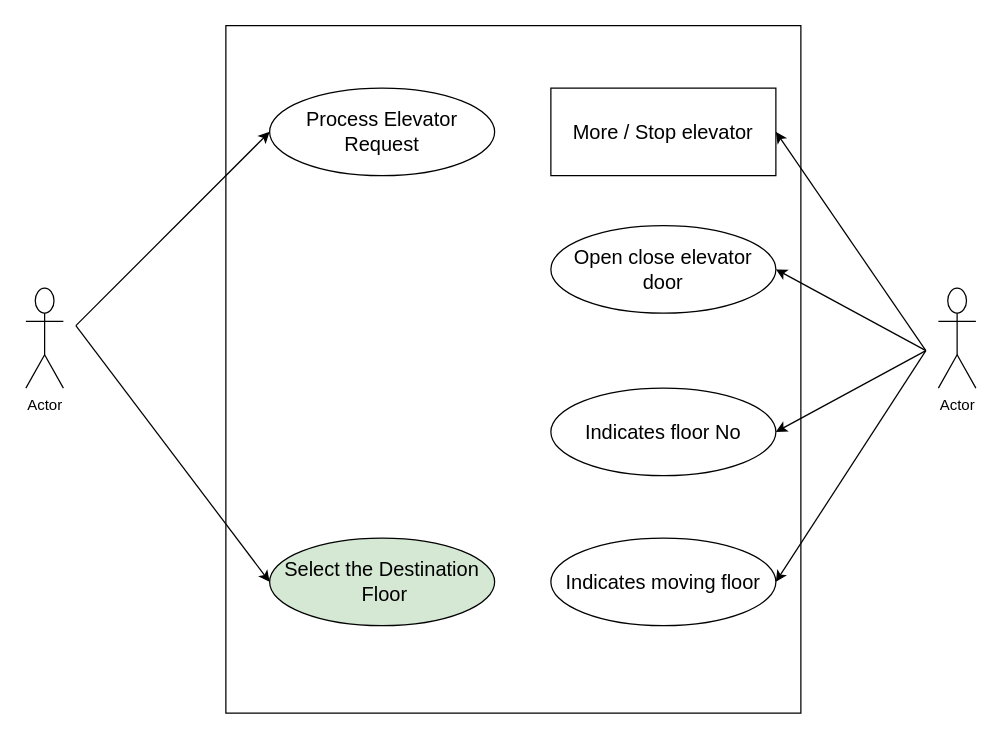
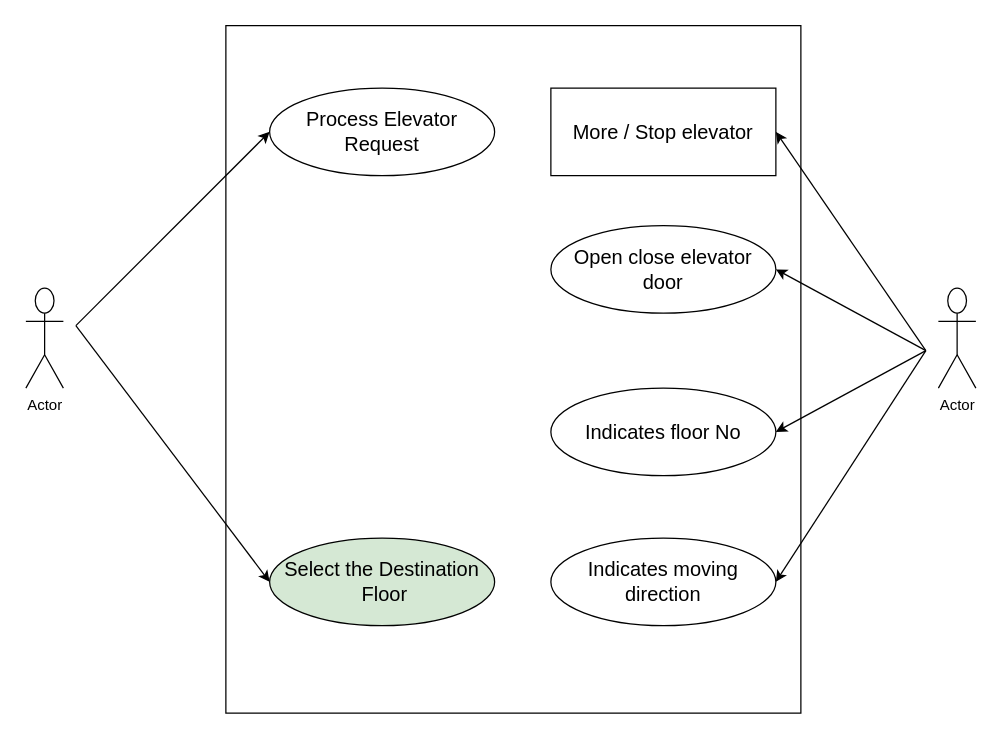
node "Indicates moving floor": label "Indicates moving floor" -> "Indicates moving direction"
